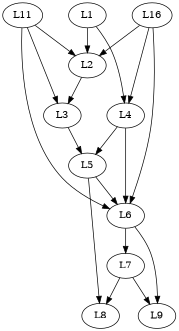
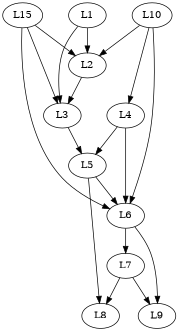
node "L11": label "L11" -> "L15"
node "L16": label "L16" -> "L10"
edge "L1" -> "L4": now "L1" -> "L3"
